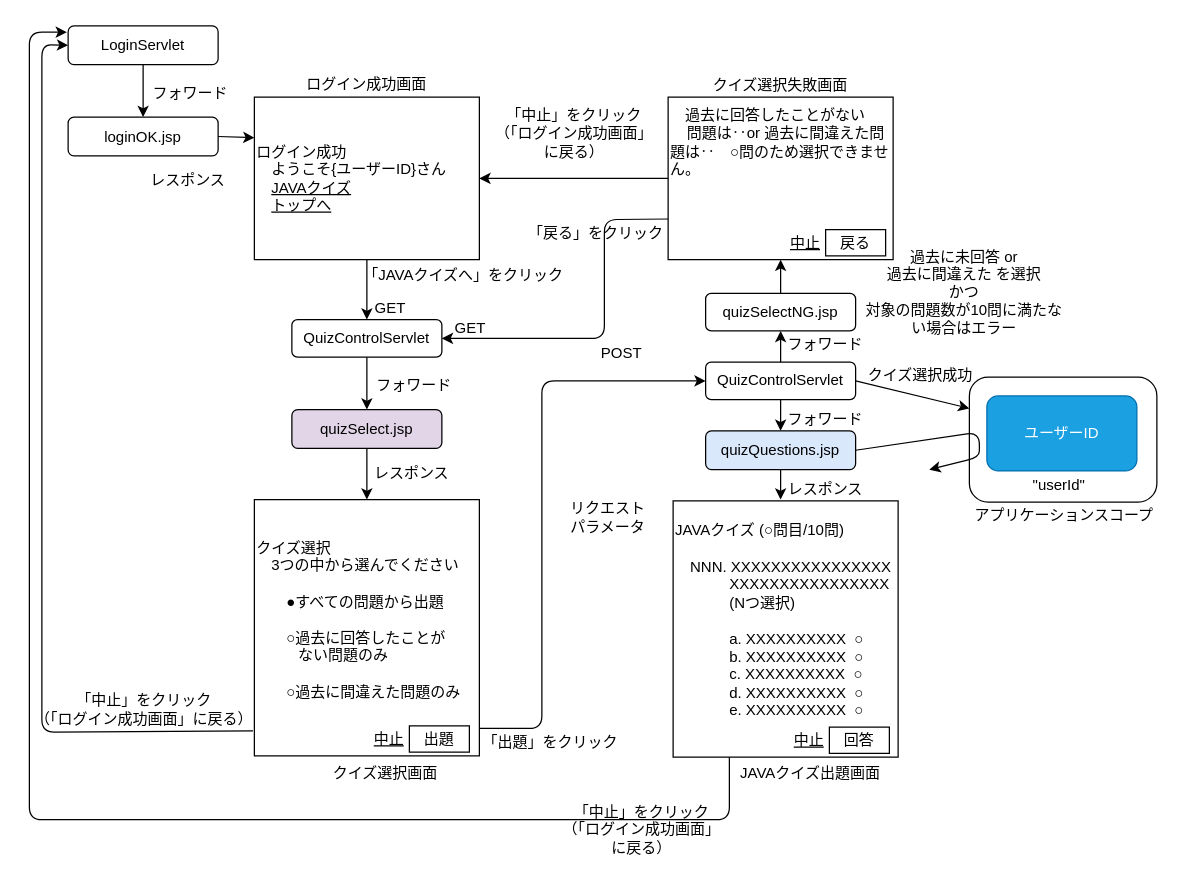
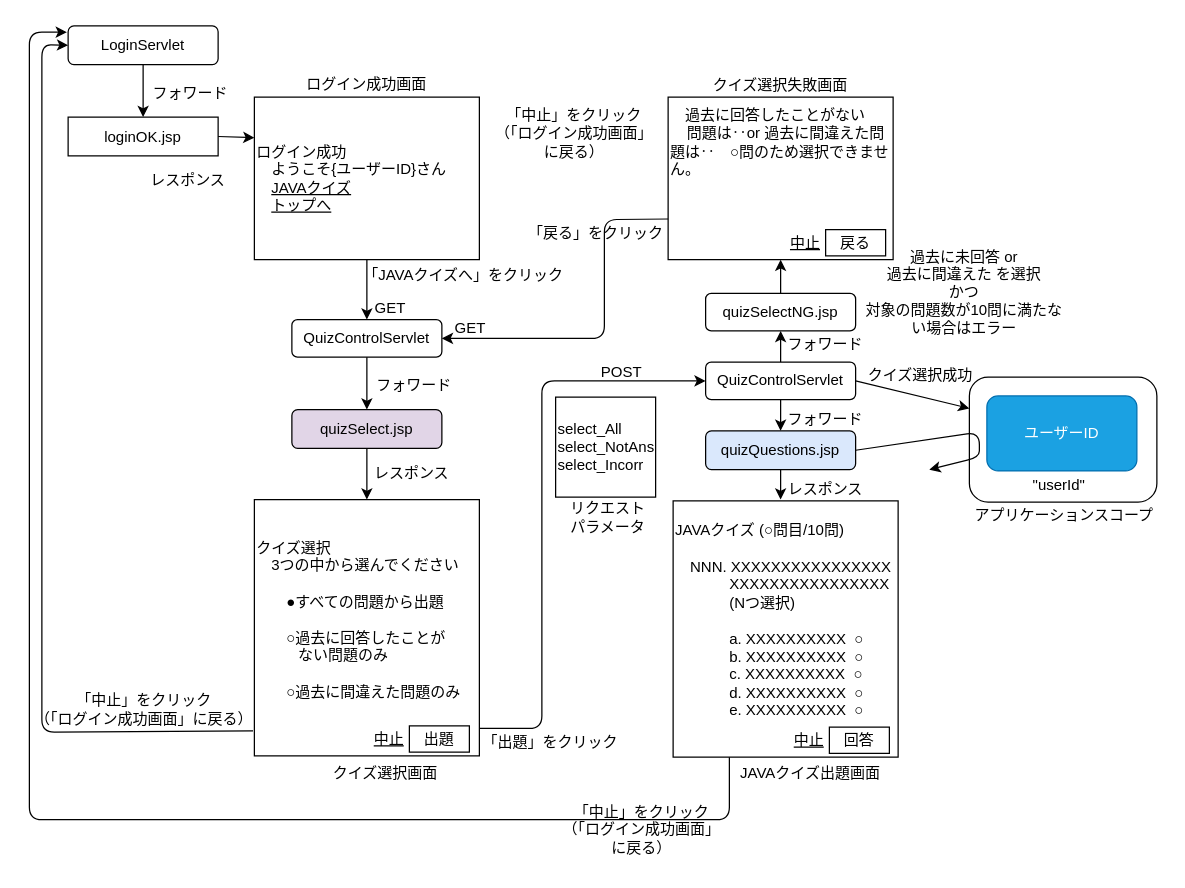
node "loginOK.jsp": shape rounded rectangle -> rectangle
edge "過去に回答したことがない 問題は‥or 過去に間違えた問題は‥ ○問のため選択できません。" -> "ログイン成功 ようこそ{ユーザーID}さん JAVAクイズ トップへ": removed
node "POST": moved (622, 353) -> (622, 372)
node "select_All select_NotAns select_Incorr": added
